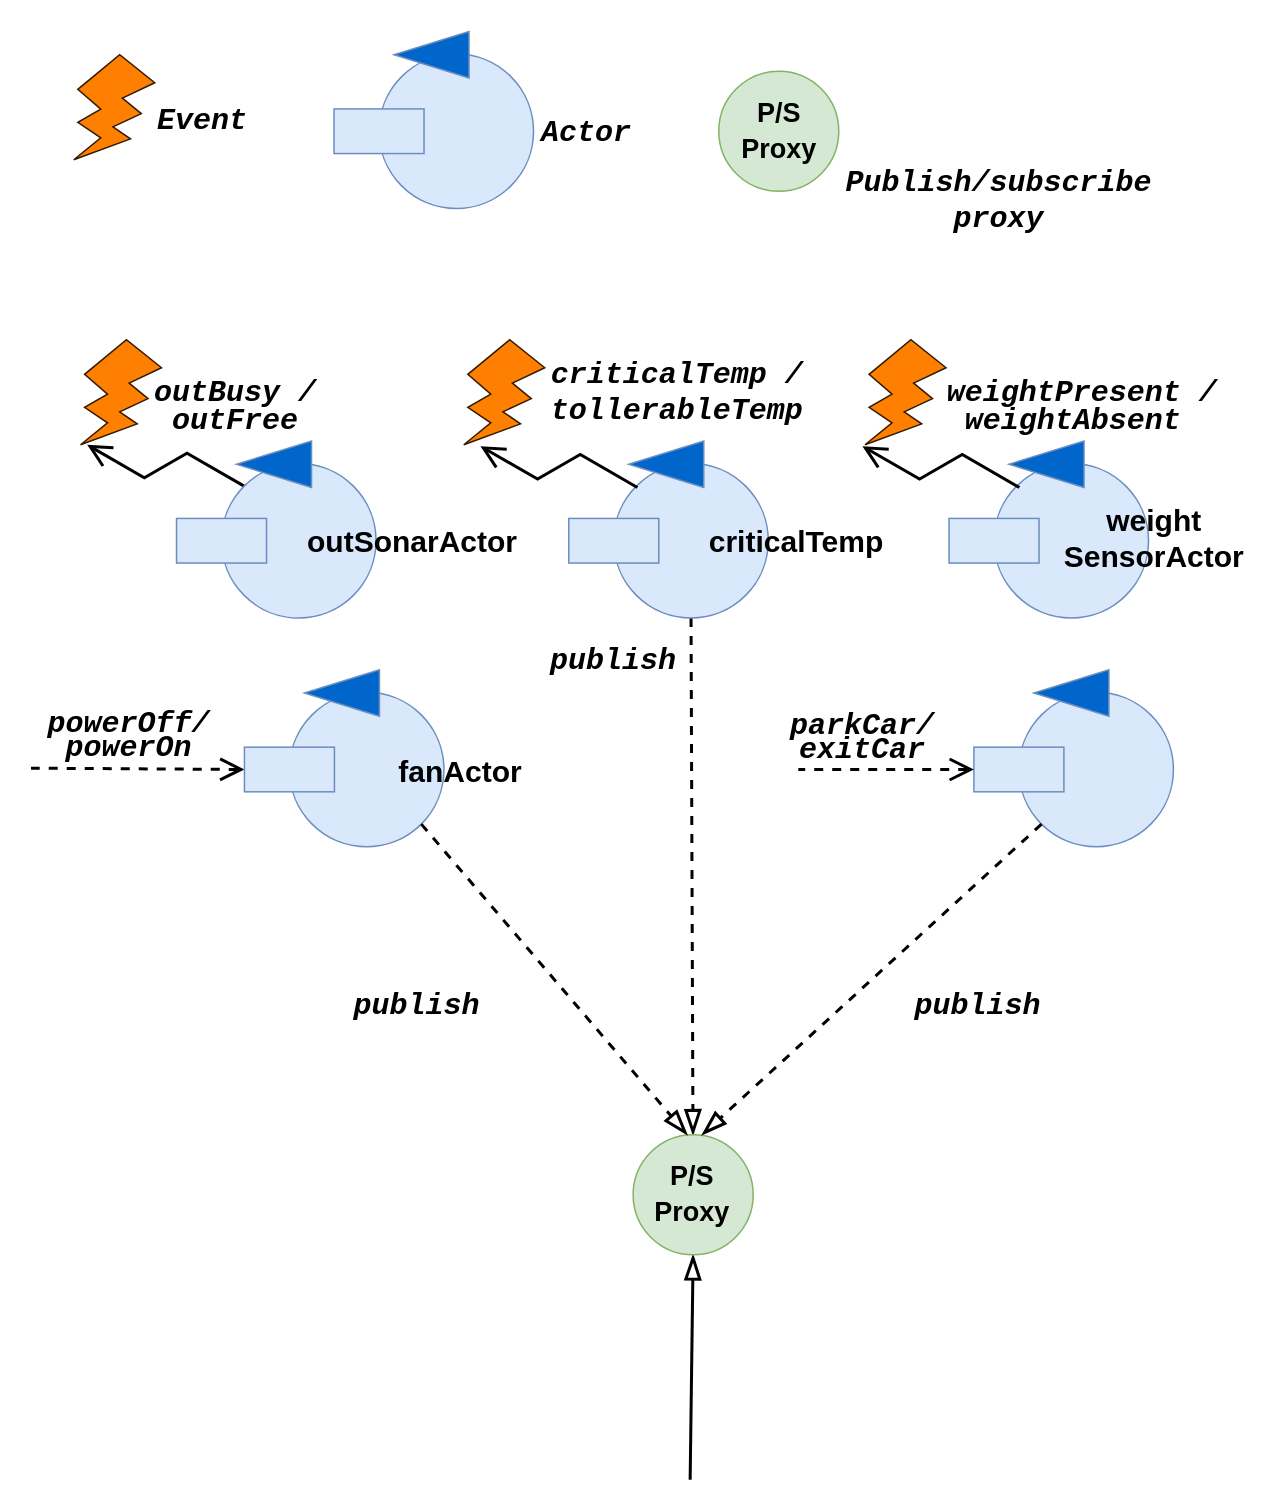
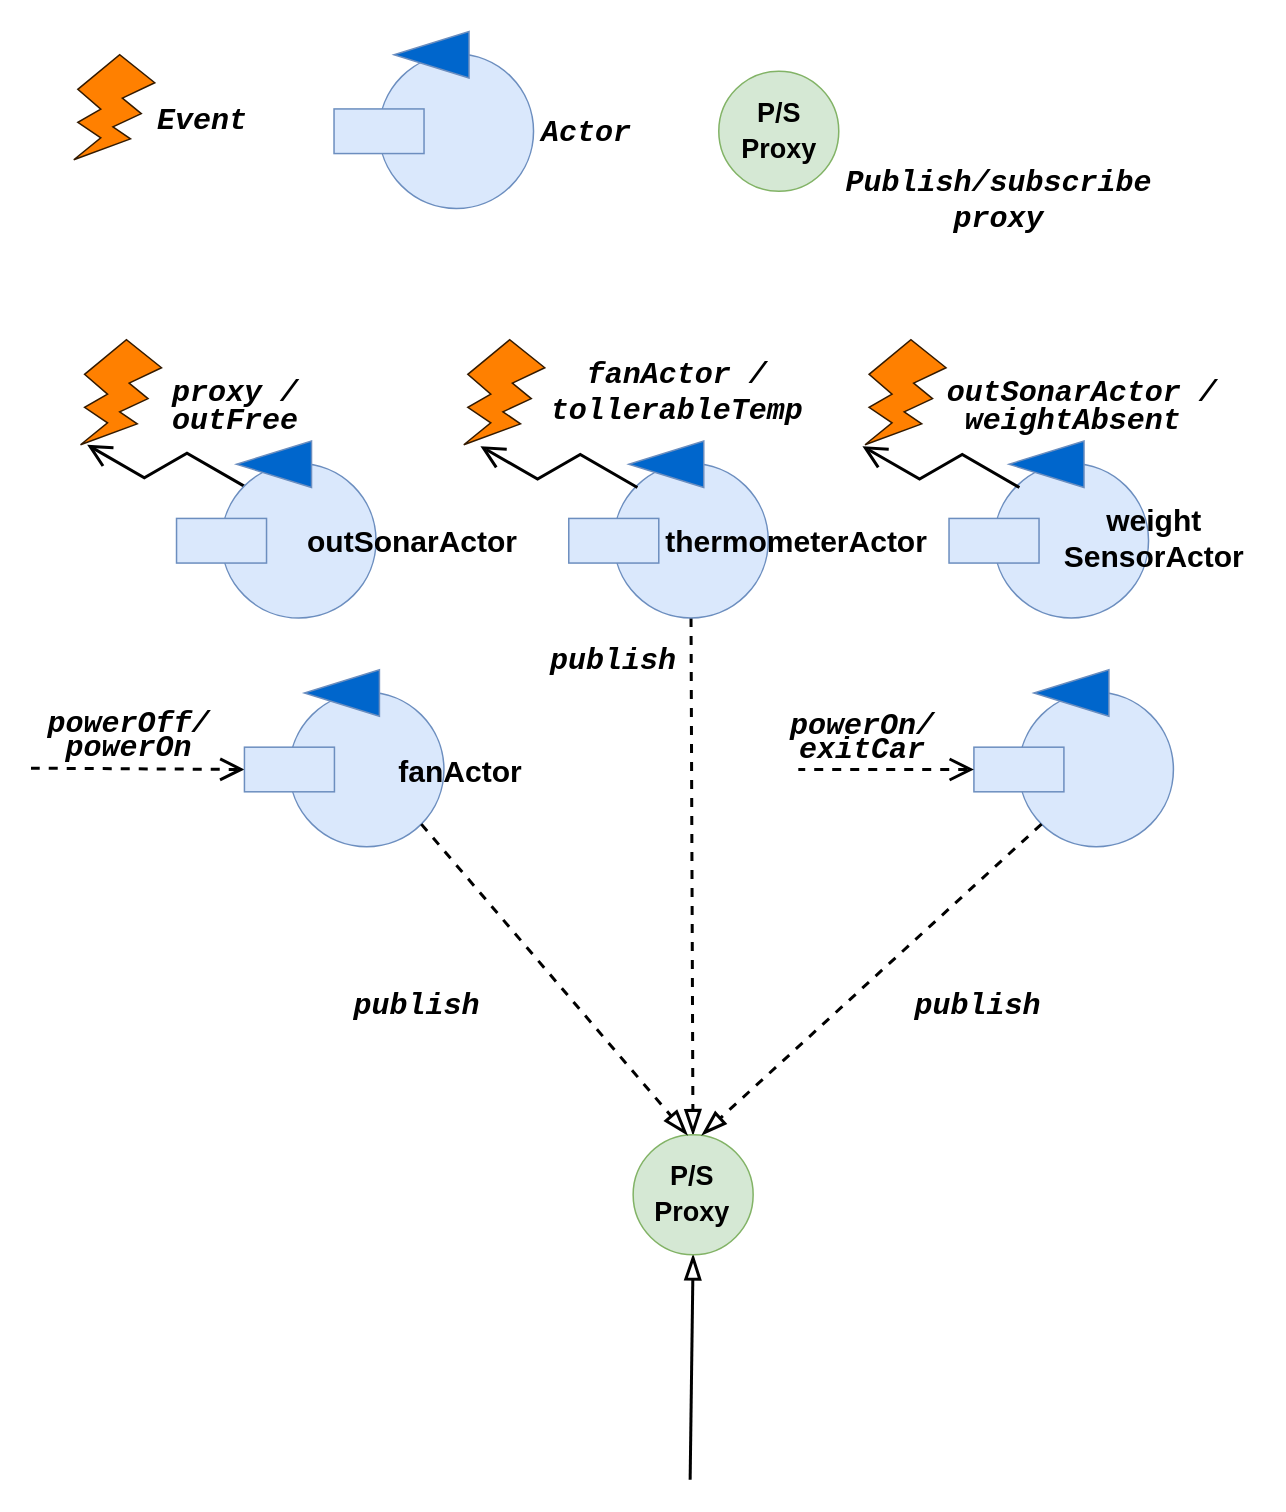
node "outBusy /": label "outBusy /" -> "proxy /"
node "criticalTemp / tollerableTemp": label "criticalTemp / tollerableTemp" -> "fanActor / tollerableTemp"
node "weightPresent /": label "weightPresent /" -> "outSonarActor /"
node "criticalTemp": label "criticalTemp" -> "thermometerActor"
node "parkCar/": label "parkCar/" -> "powerOn/"
